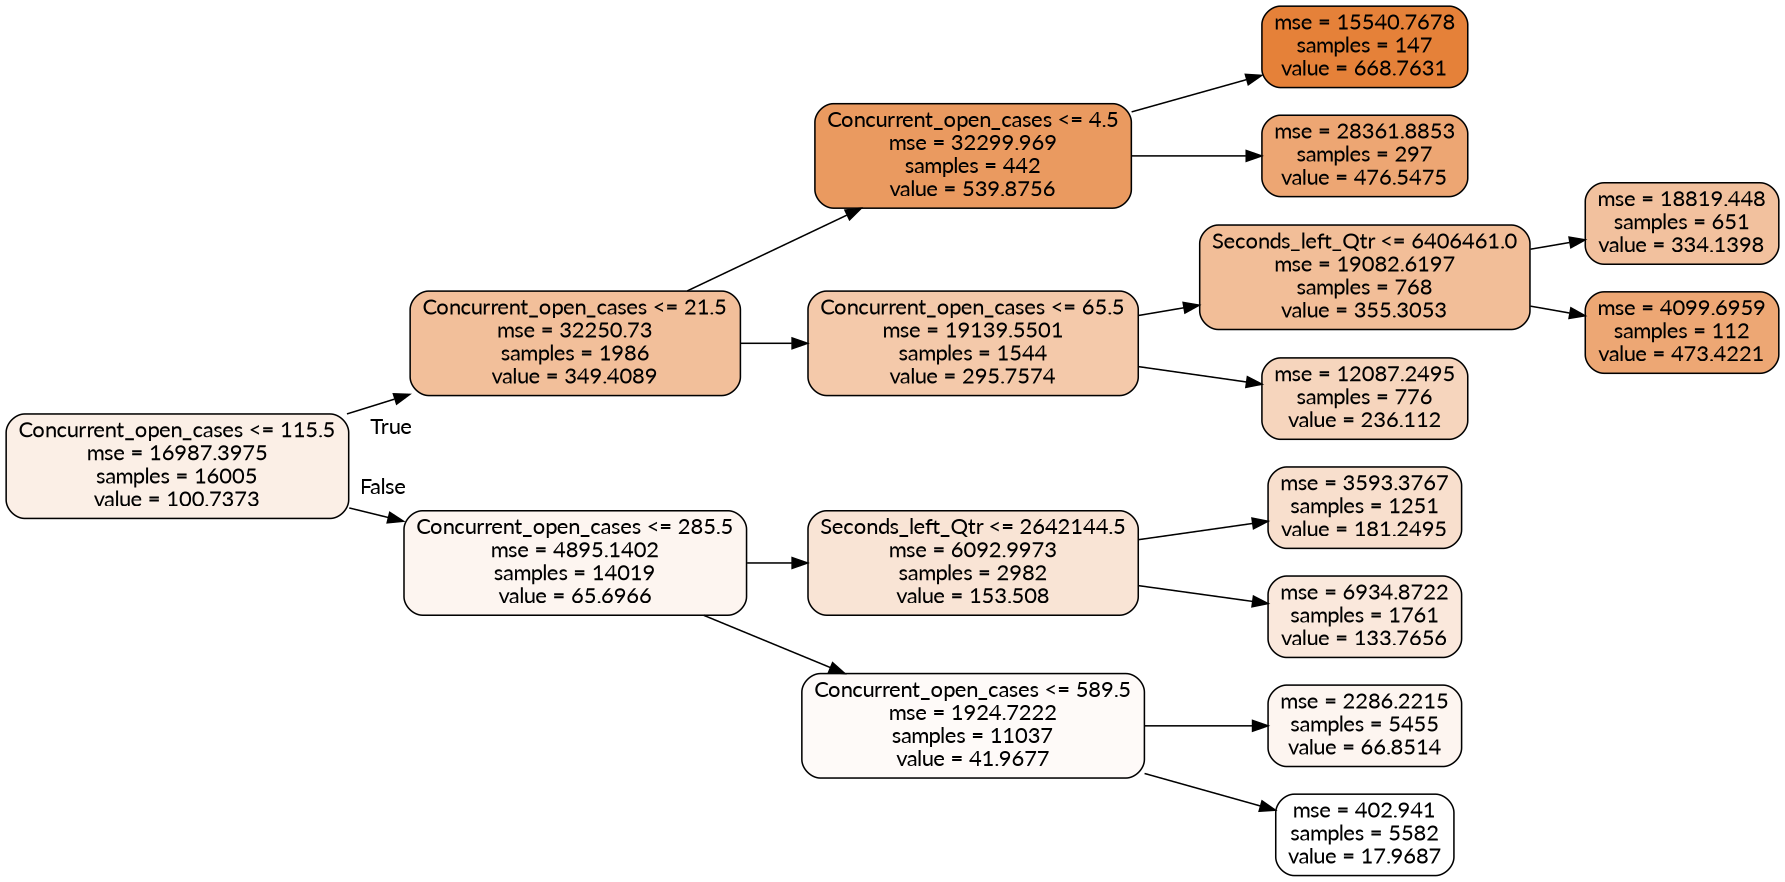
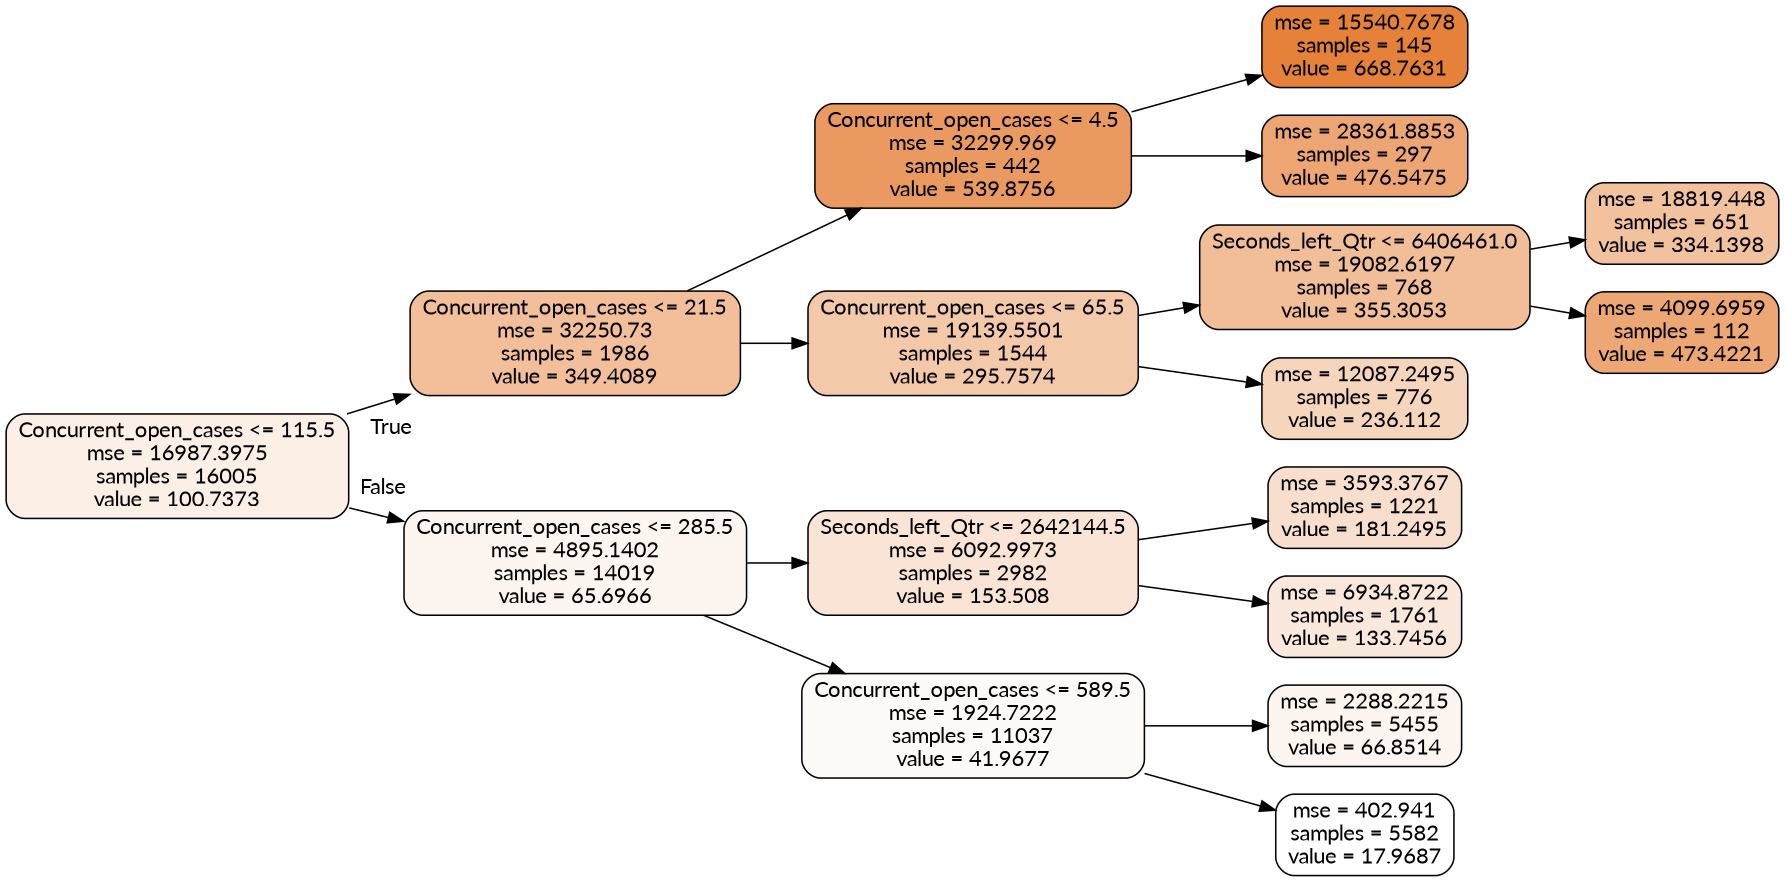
node "mse = 15540.7678 samples = 147 value = 668.7631": label "mse = 15540.7678 samples = 147 value = 668.7631" -> "mse = 15540.7678 samples = 145 value = 668.7631"
node "mse = 3593.3767 samples = 1251 value = 181.2495": label "mse = 3593.3767 samples = 1251 value = 181.2495" -> "mse = 3593.3767 samples = 1221 value = 181.2495"
node "mse = 6934.8722 samples = 1761 value = 133.7656": label "mse = 6934.8722 samples = 1761 value = 133.7656" -> "mse = 6934.8722 samples = 1761 value = 133.7456"
node "mse = 2286.2215 samples = 5455 value = 66.8514": label "mse = 2286.2215 samples = 5455 value = 66.8514" -> "mse = 2288.2215 samples = 5455 value = 66.8514"
